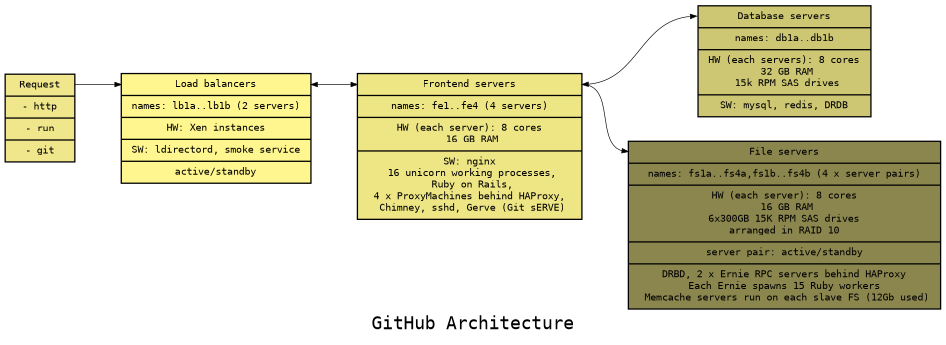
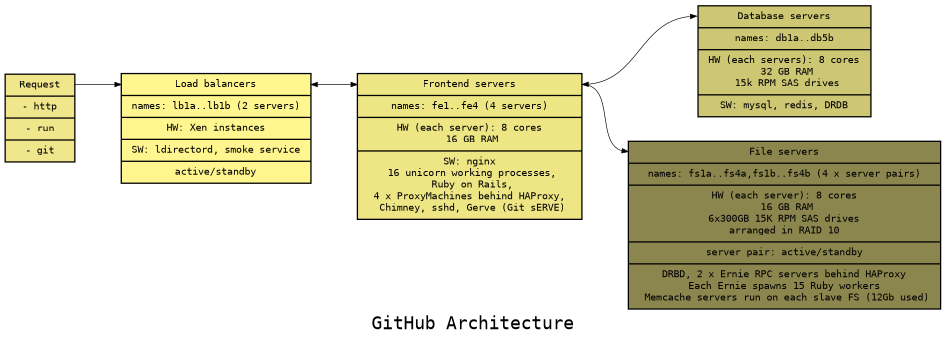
node "Database servers": text "names: db1a..db1b" -> "names: db1a..db5b"
